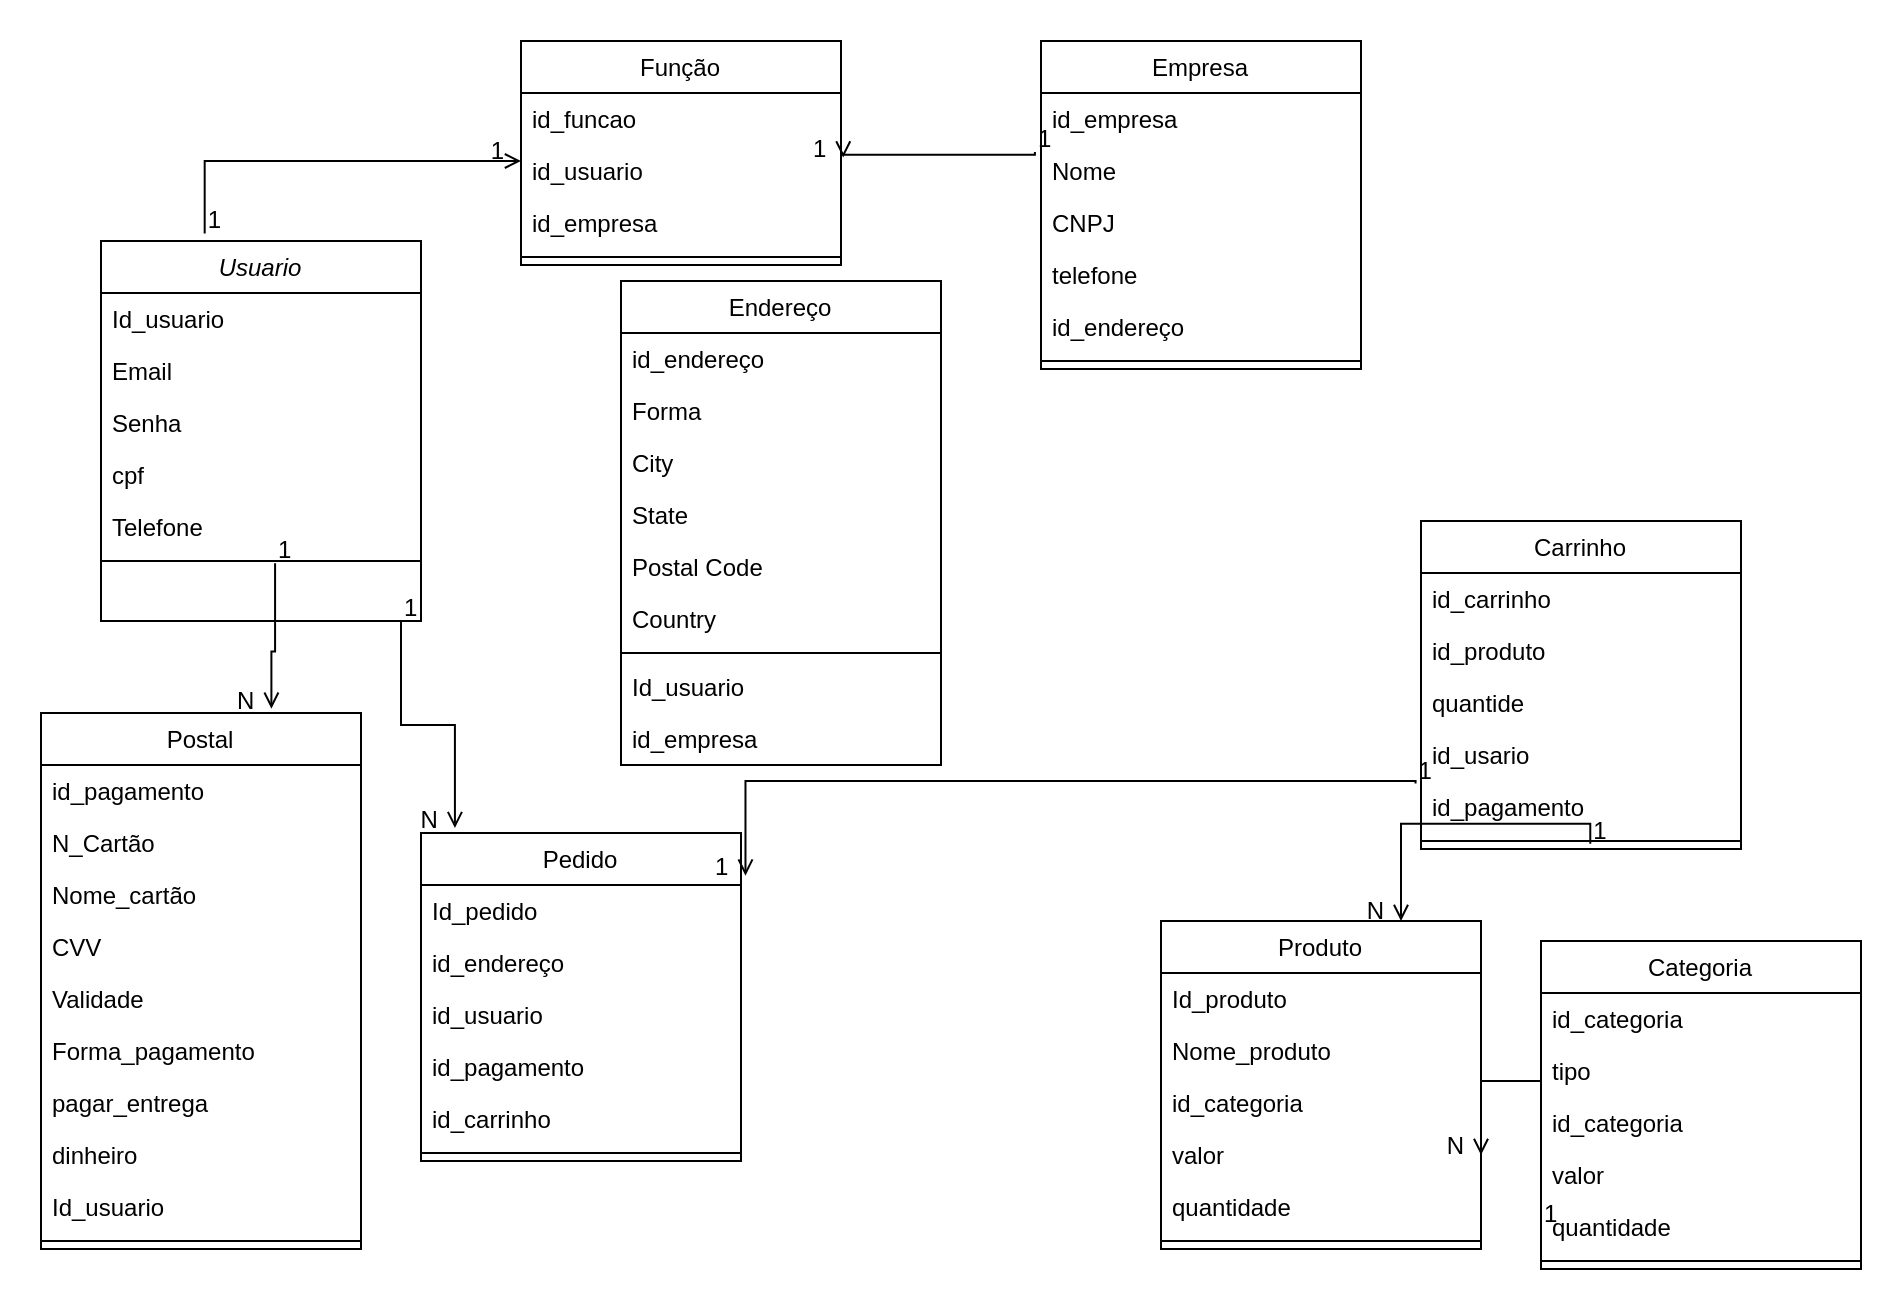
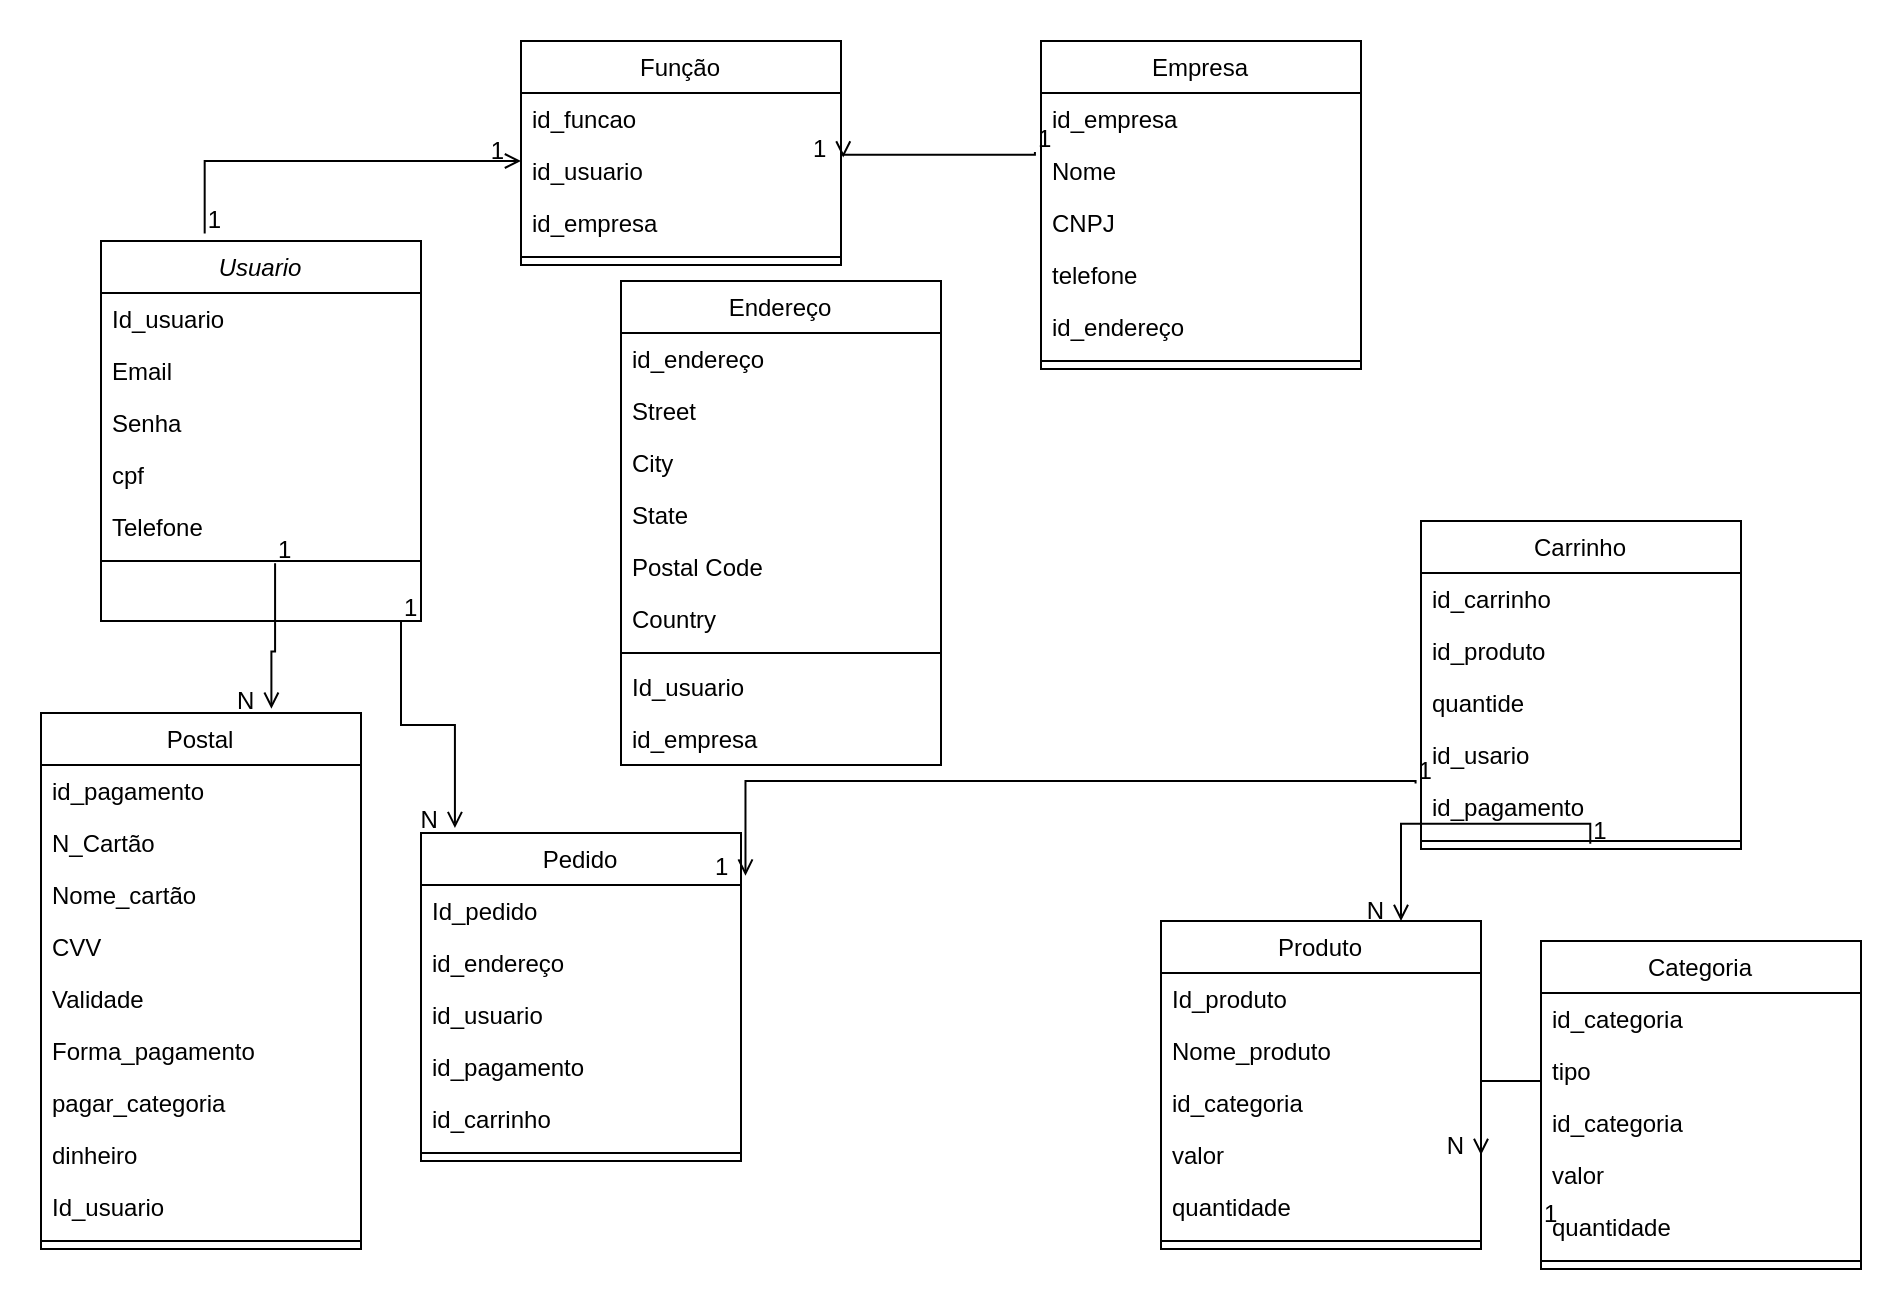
node "Forma": label "Forma" -> "Street"
node "pagar_entrega": label "pagar_entrega" -> "pagar_categoria"
